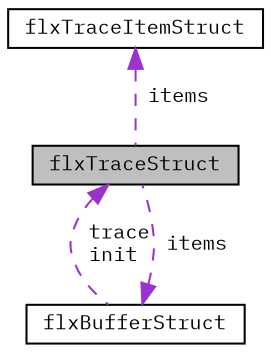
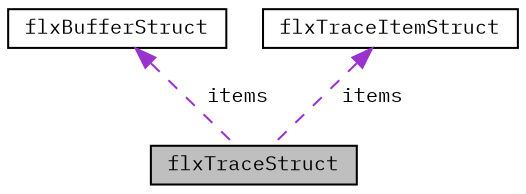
edge "flxBufferStruct" -> "flxTraceStruct": removed, label "trace init"
